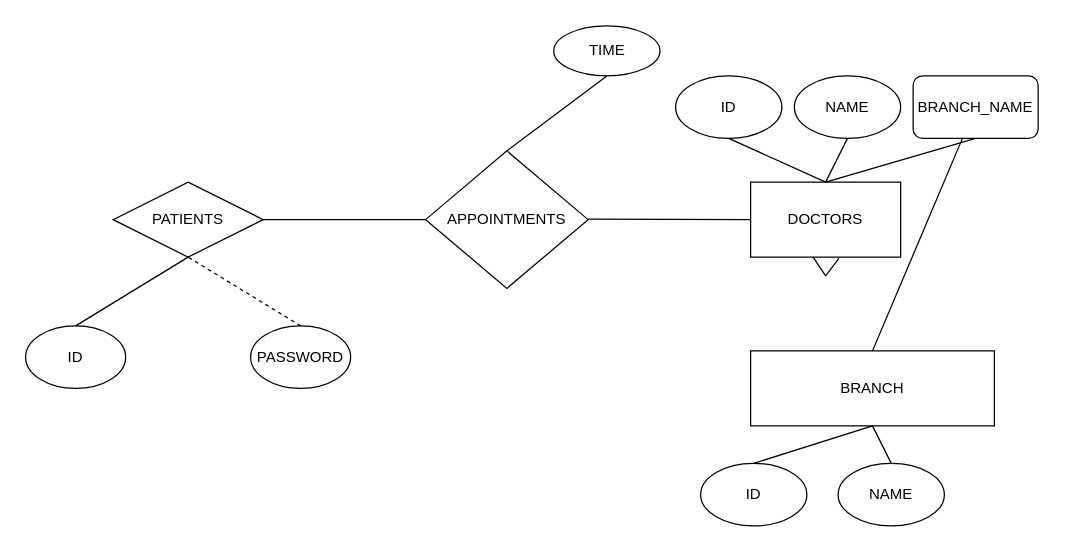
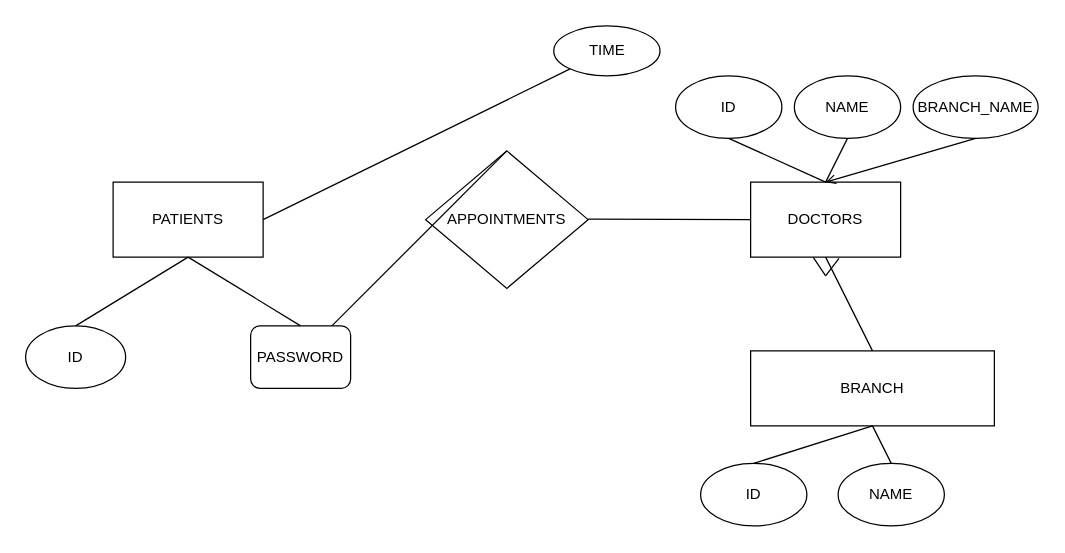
node "BRANCH_NAME": shape rounded rectangle -> ellipse
edge "TIME" -- "APPOINTMENTS": now "PASSWORD" -- "APPOINTMENTS"
edge "BRANCH_NAME" -- "DOCTORS": arrowhead none -> open
node "PATIENTS": shape diamond -> rectangle
edge "PATIENTS" -- "APPOINTMENTS": now "PATIENTS" -- "TIME"
edge "BRANCH_NAME" -- "BRANCH": now "DOCTORS" -- "BRANCH"
edge "PATIENTS" -- "PASSWORD": style dashed -> solid
node "PASSWORD": shape ellipse -> rounded rectangle
